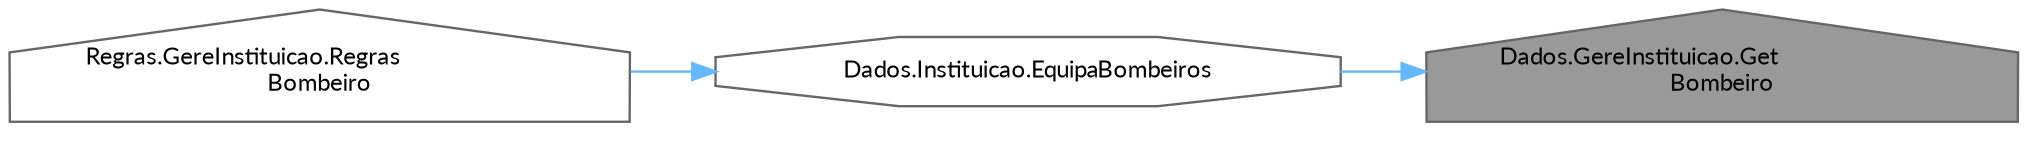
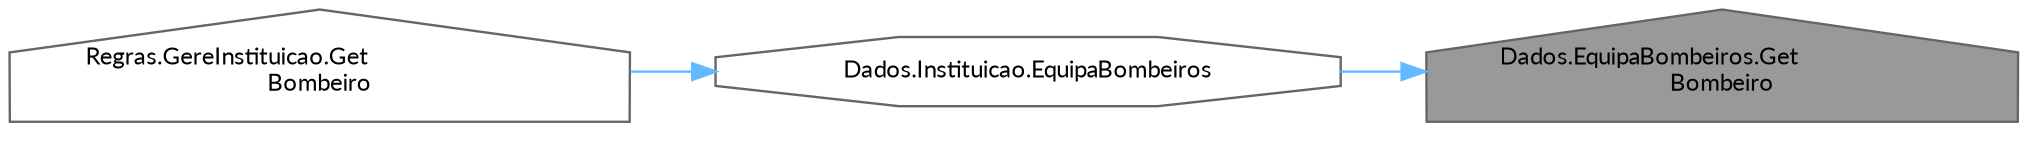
node "Regras.GereInstituicao.Regras Bombeiro": label "Regras.GereInstituicao.Regras Bombeiro" -> "Regras.GereInstituicao.Get Bombeiro"
node "Dados.GereInstituicao.Get Bombeiro": label "Dados.GereInstituicao.Get Bombeiro" -> "Dados.EquipaBombeiros.Get Bombeiro"
